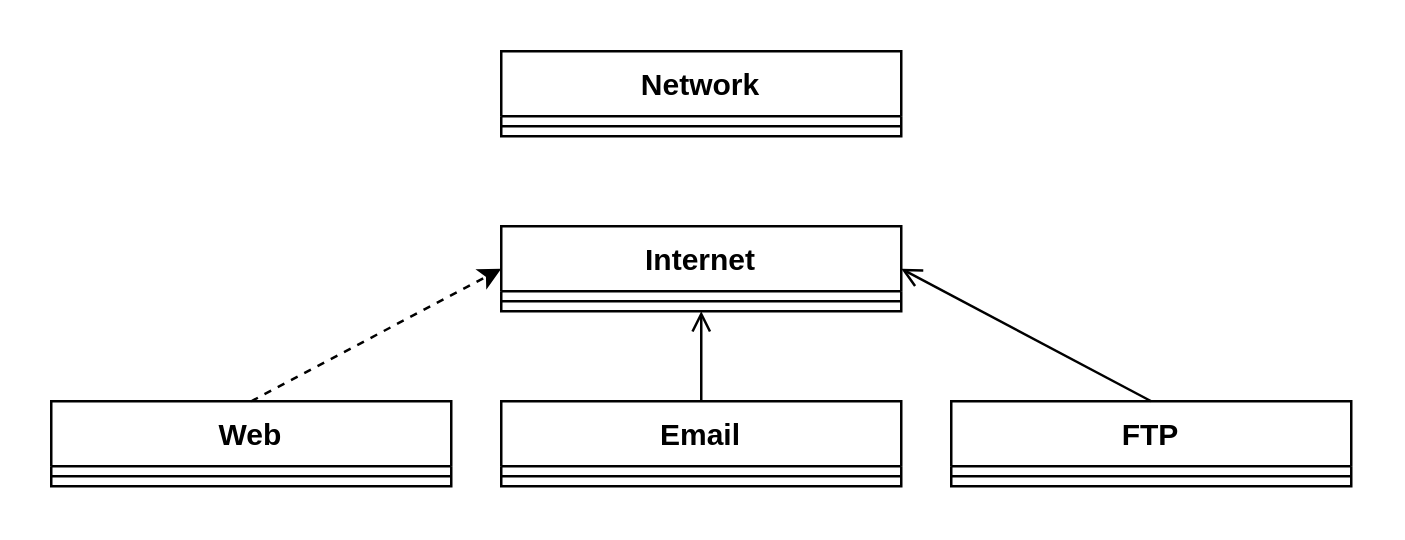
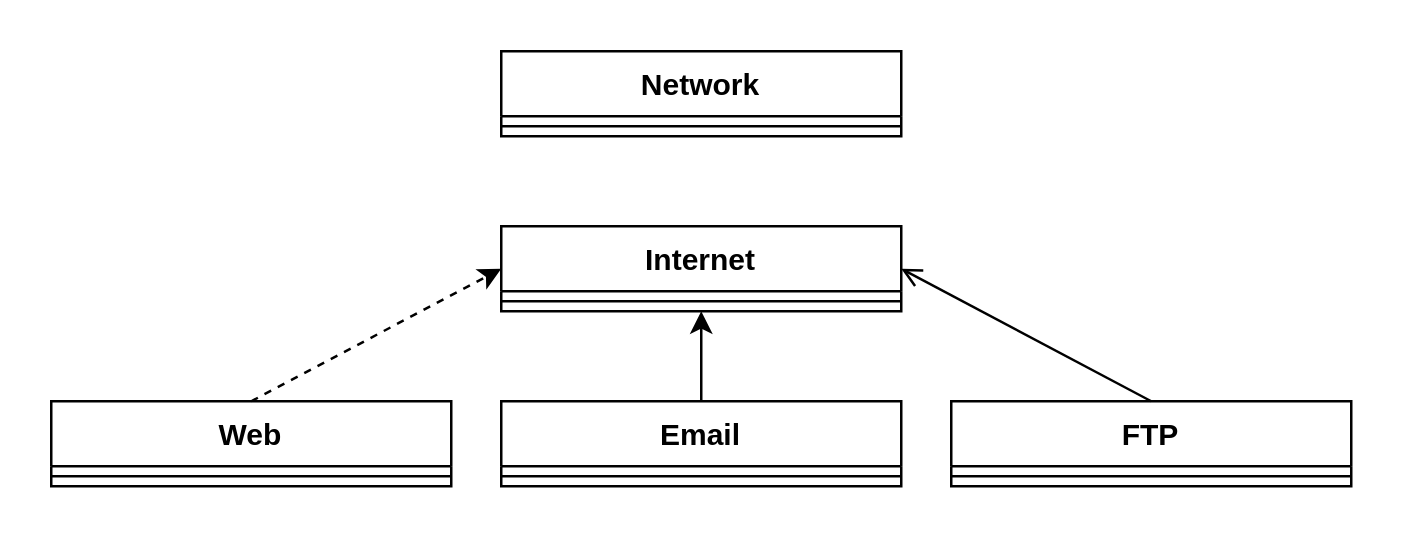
edge "Email" -> "Internet": arrowhead open -> classic
